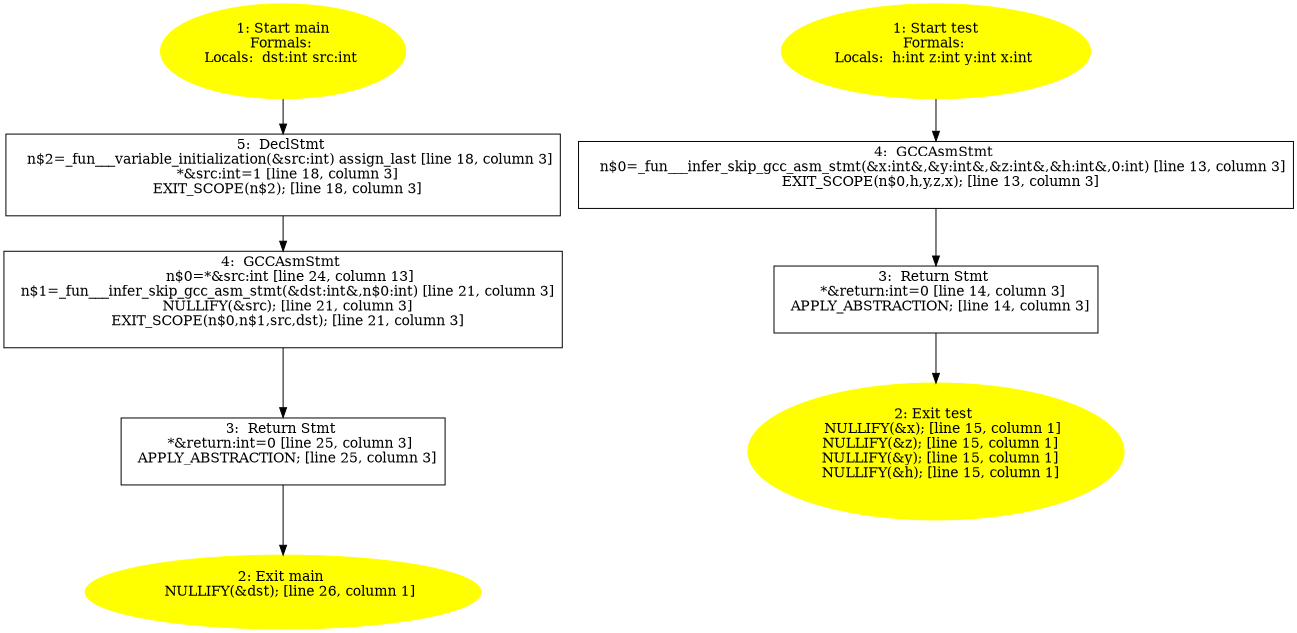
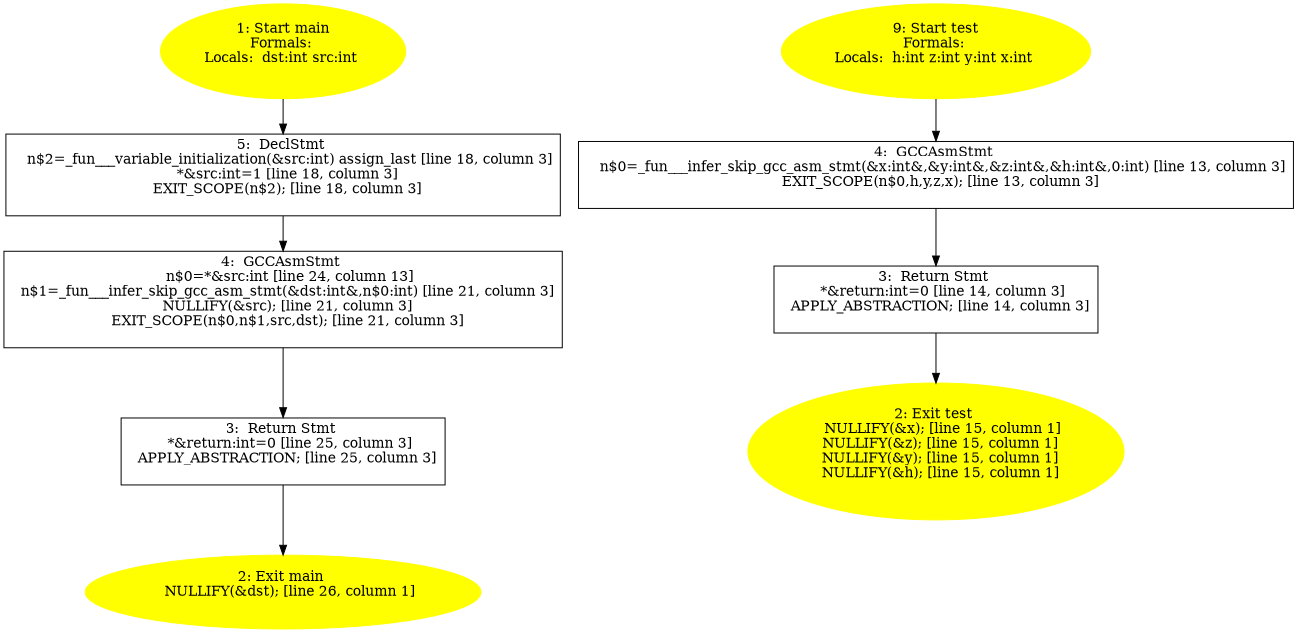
node "1: Start test Formals: Locals:  h:int z:int y:int x:int": label "1: Start test Formals: Locals:  h:int z:int y:int x:int" -> "9: Start test Formals: Locals:  h:int z:int y:int x:int"
